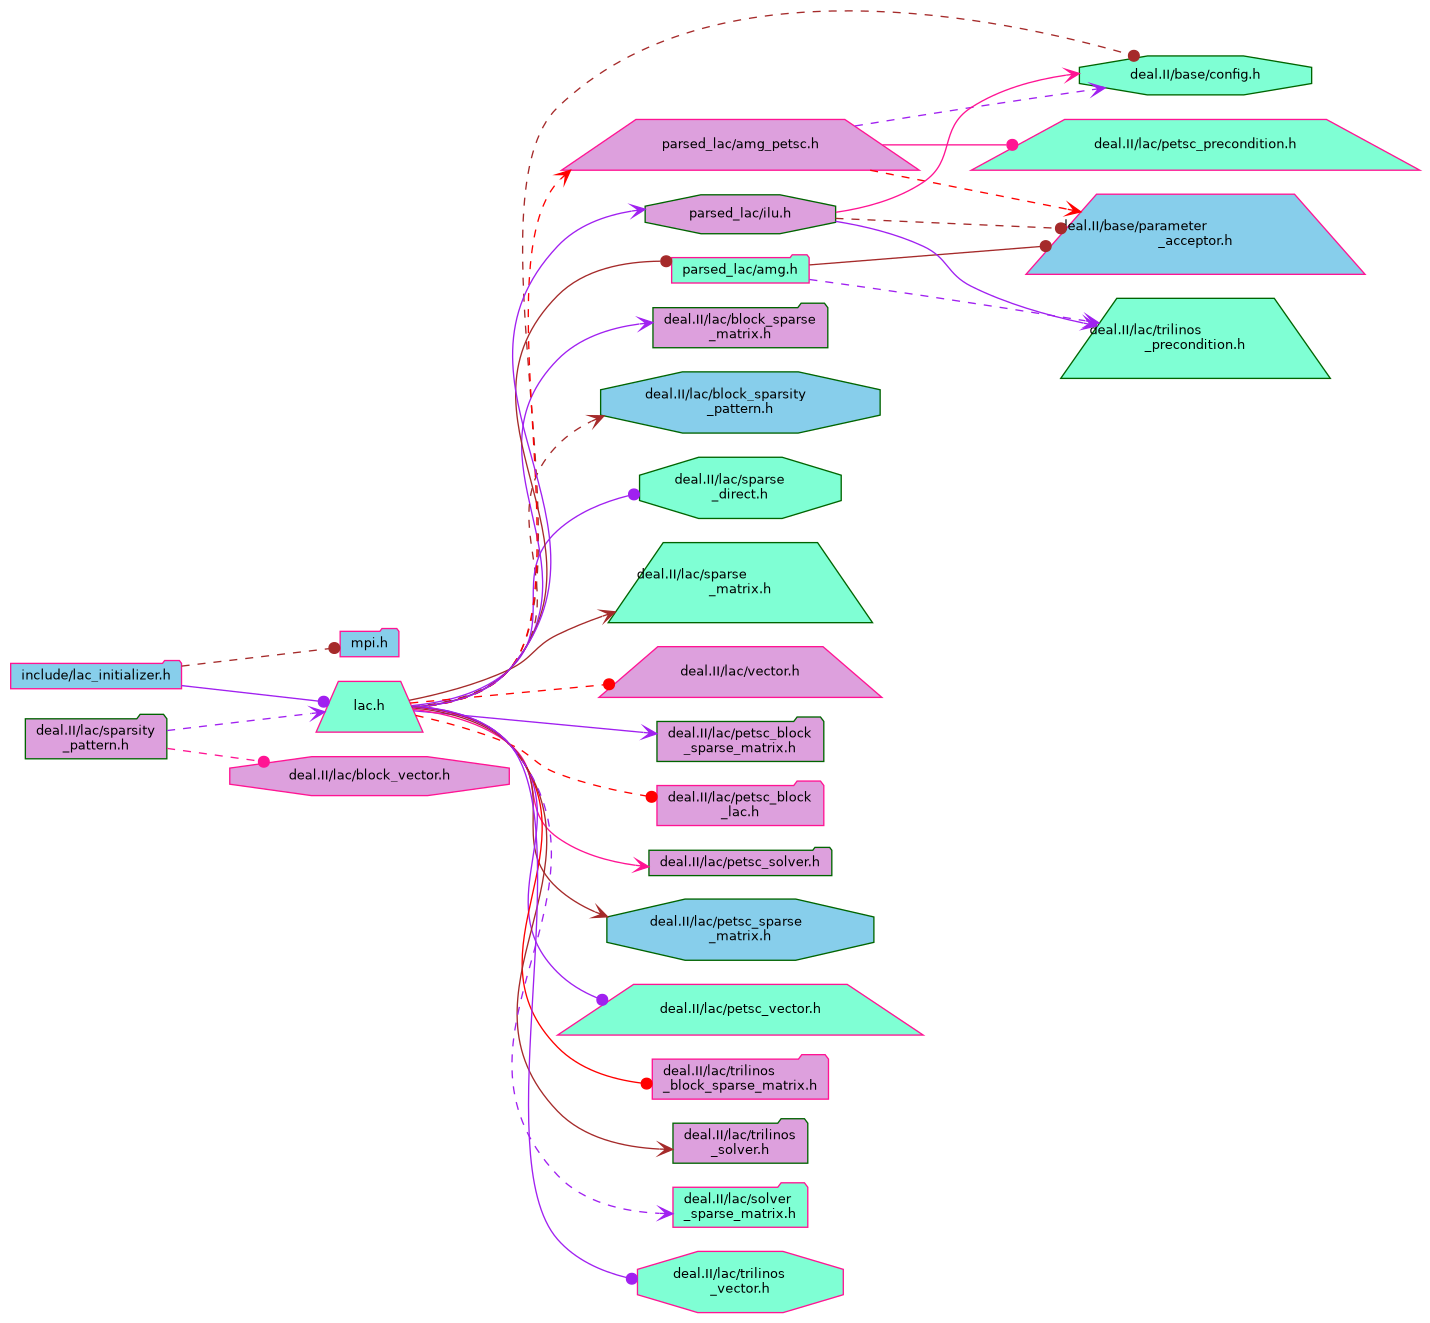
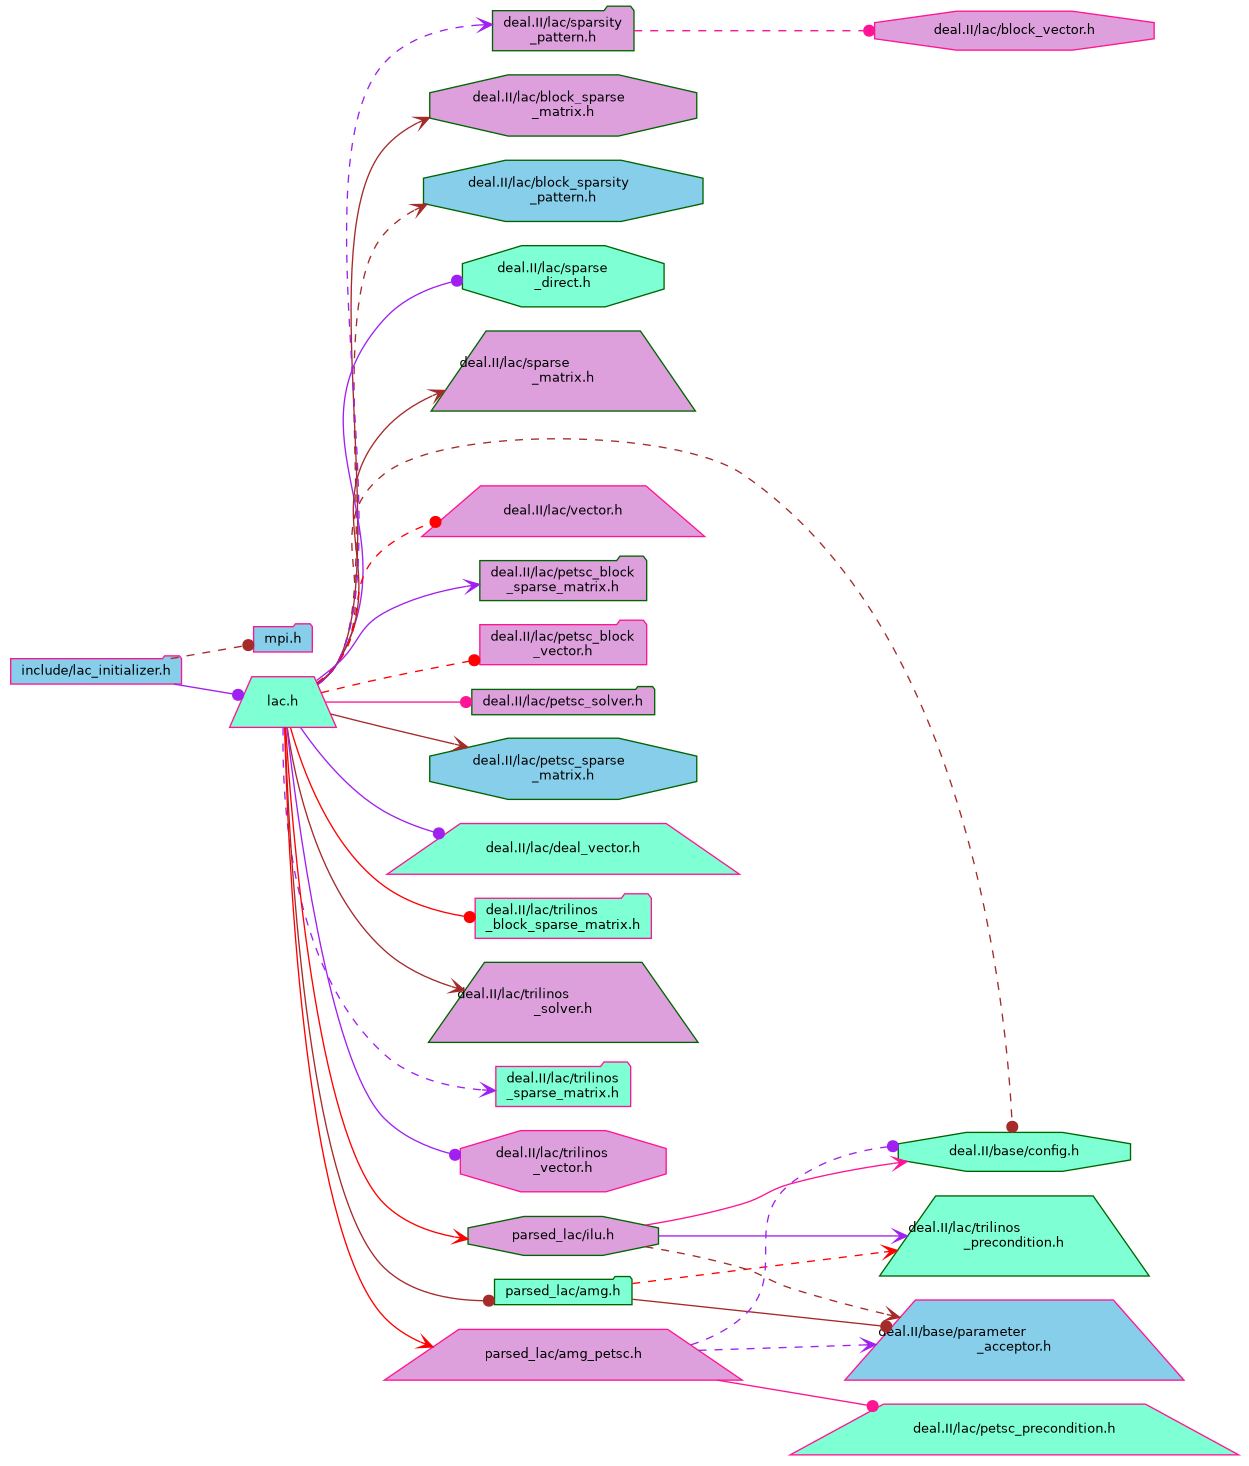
edge "parsed_lac/amg_petsc.h" -> "deal.II/base/config.h": arrowhead vee -> dot
edge "parsed_lac/amg_petsc.h" -> "deal.II/base/parameter _acceptor.h": color red -> purple
edge "parsed_lac/ilu.h" -> "deal.II/base/parameter _acceptor.h": arrowhead dot -> vee
node "parsed_lac/amg.h": color deeppink -> darkgreen
edge "parsed_lac/amg.h" -> "deal.II/lac/trilinos _precondition.h": color purple -> red
node "deal.II/lac/block_sparse _matrix.h": shape folder -> octagon
edge "lac.h" -> "parsed_lac/ilu.h": color purple -> red
edge "lac.h" -> "parsed_lac/amg_petsc.h": style dashed -> solid
edge "lac.h" -> "deal.II/lac/block_sparse _matrix.h": color purple -> brown
node "deal.II/lac/sparse _matrix.h": fillcolor aquamarine -> plum
edge "deal.II/lac/sparsity _pattern.h" -> "lac.h": reversed
node "deal.II/lac/petsc_block _lac.h": label "deal.II/lac/petsc_block _lac.h" -> "deal.II/lac/petsc_block _vector.h"
edge "lac.h" -> "deal.II/lac/petsc_solver.h": arrowhead vee -> dot
node "deal.II/lac/petsc_vector.h": label "deal.II/lac/petsc_vector.h" -> "deal.II/lac/deal_vector.h"
node "deal.II/lac/trilinos _block_sparse_matrix.h": fillcolor plum -> aquamarine
node "deal.II/lac/trilinos _solver.h": shape folder -> trapezium
node "deal.II/lac/solver _sparse_matrix.h": label "deal.II/lac/solver _sparse_matrix.h" -> "deal.II/lac/trilinos _sparse_matrix.h"
node "deal.II/lac/trilinos _vector.h": fillcolor aquamarine -> plum
